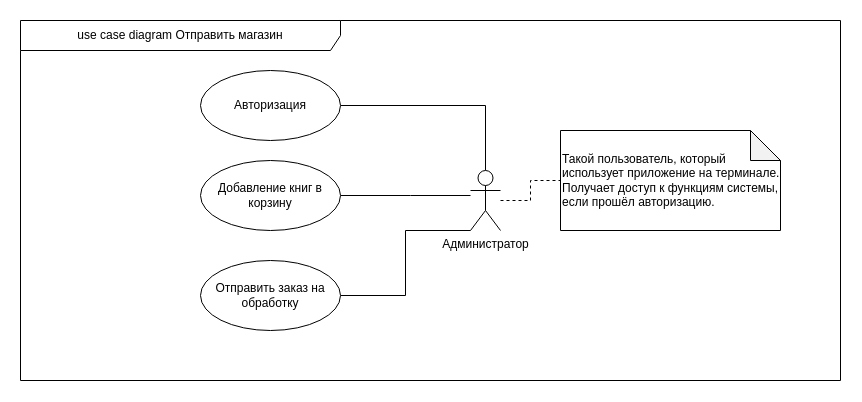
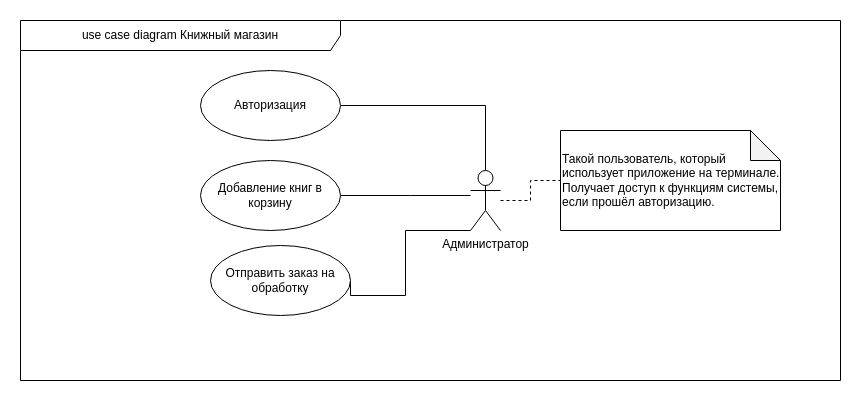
node "use case diagram Отправить магазин": label "use case diagram Отправить магазин" -> "use case diagram Книжный магазин"
node "Отправить заказ на обработку": moved (271, 296) -> (281, 281)
